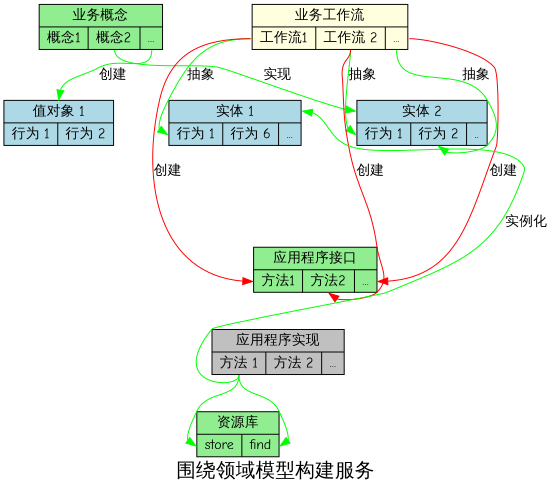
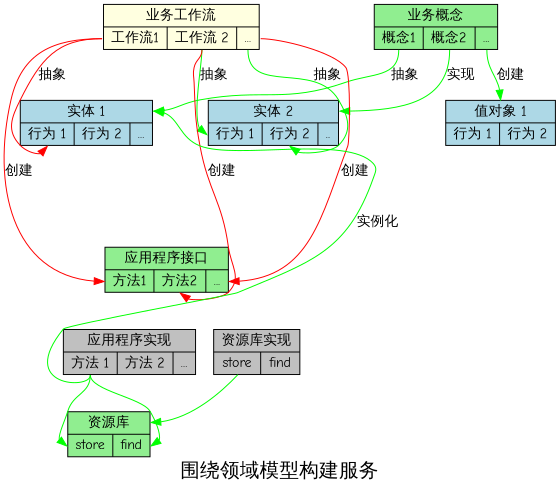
edge "业务工作流" -> "实体 1": color green -> red
edge "业务概念" -> "实体 1": added, label "抽象"
node "实体 1": text "行为 6" -> "行为 2"
node "资源库实现": added
